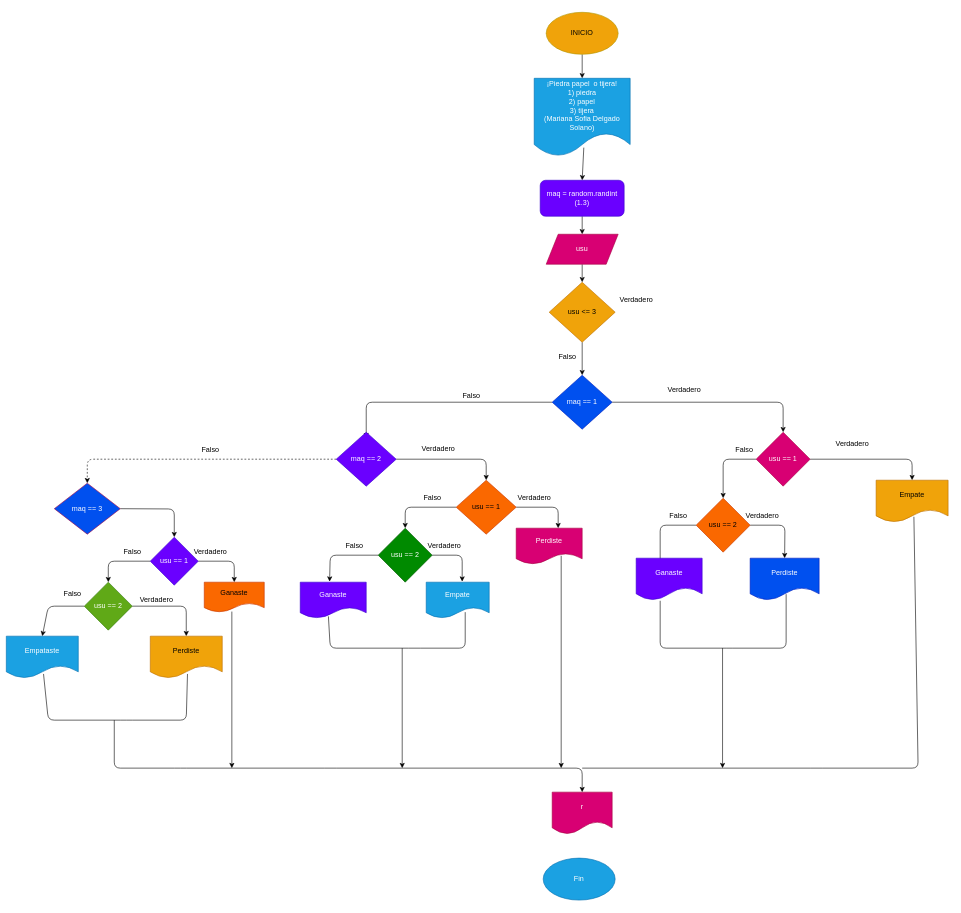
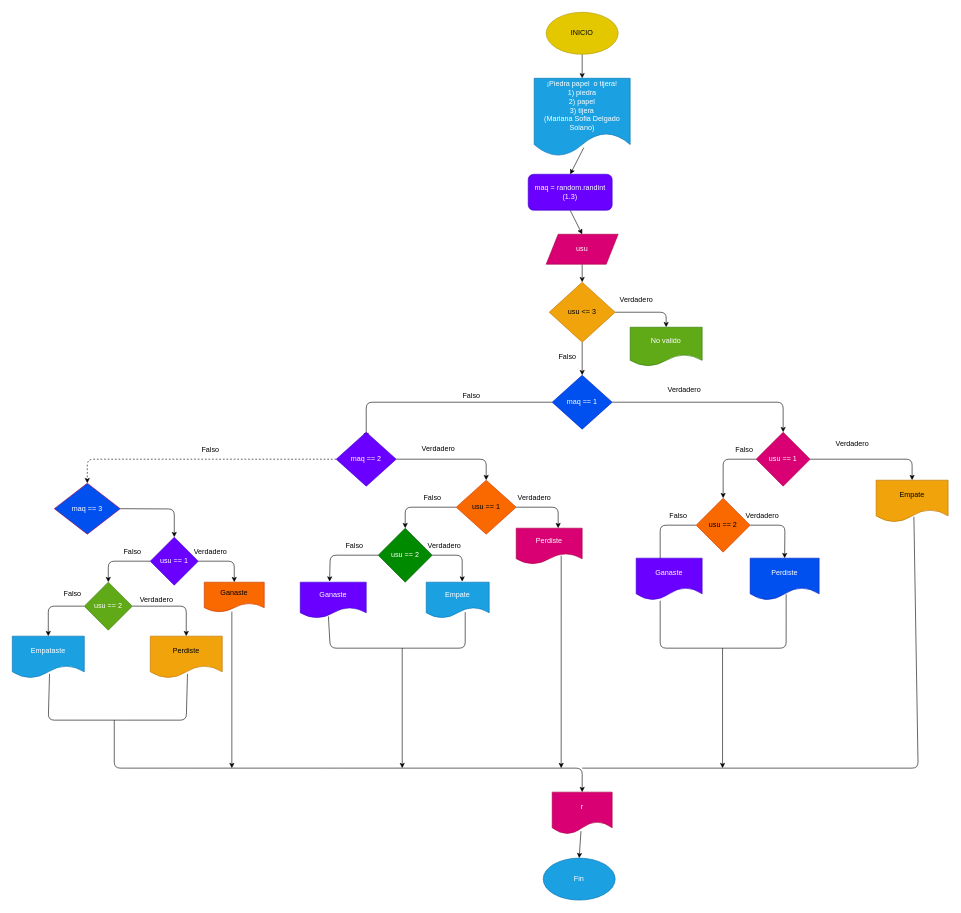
node "INICIO": fillcolor #f0a30a -> #e3c800
node "maq = random.randint (1.3)": moved (582, 198) -> (570, 192)
edge "usu <= 3" -> "No valido": added
node "No valido": added
node "Empataste": moved (42, 657) -> (48, 657)
edge "r" -> "Fin": added
